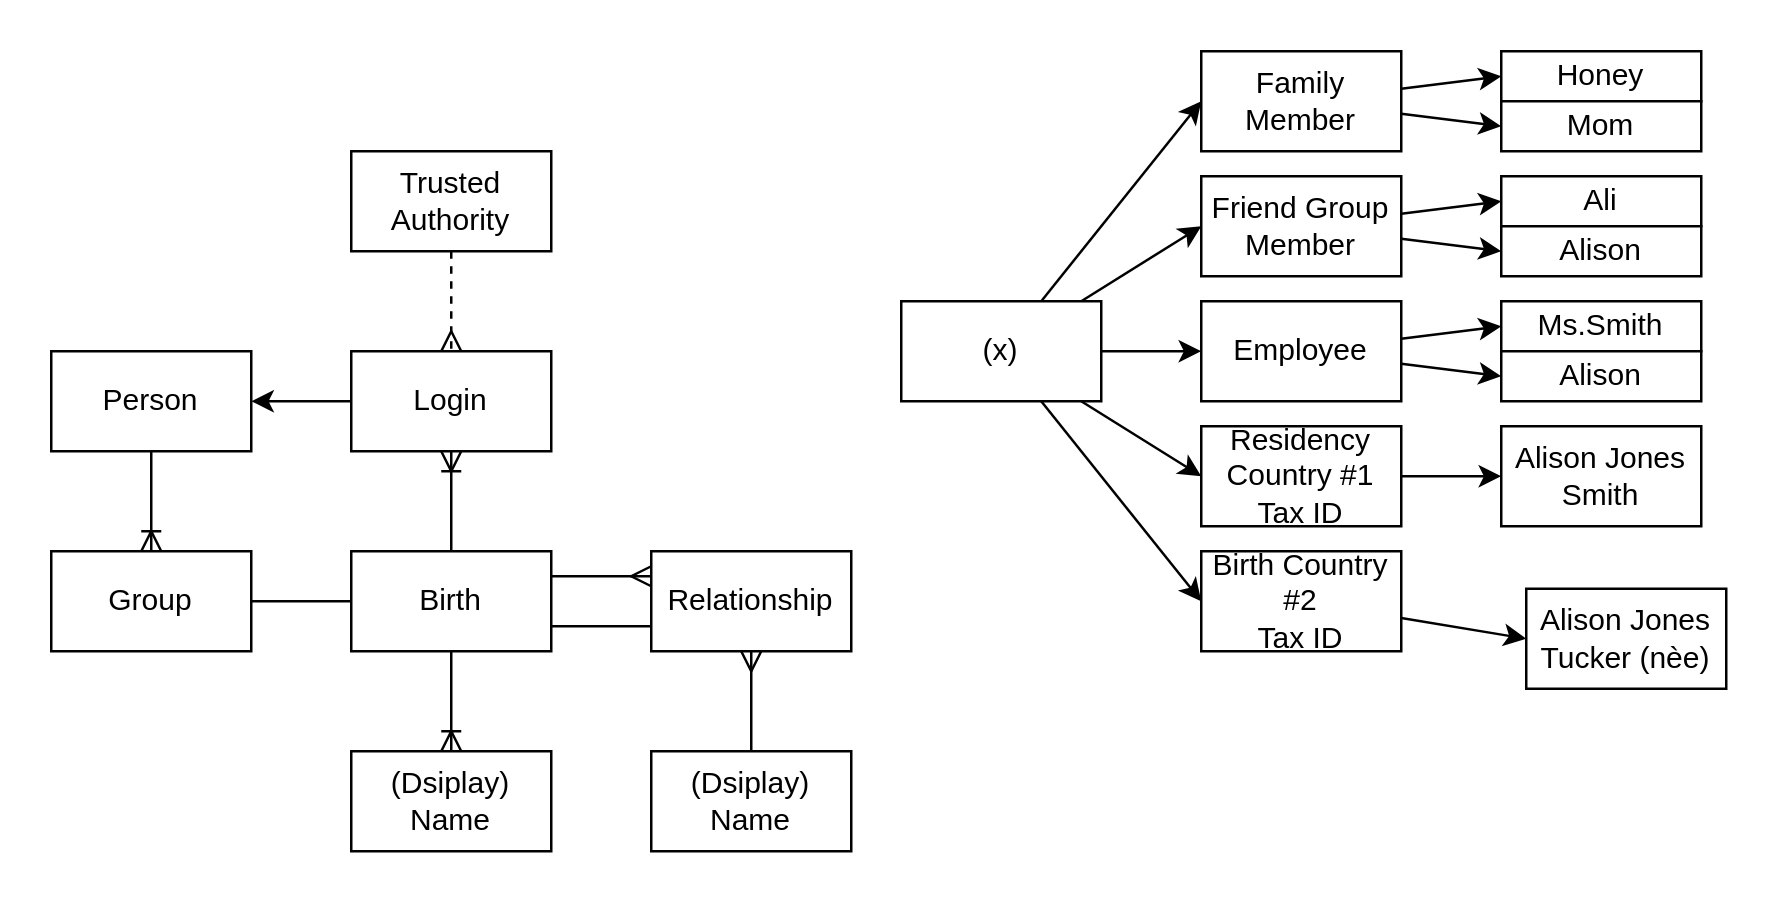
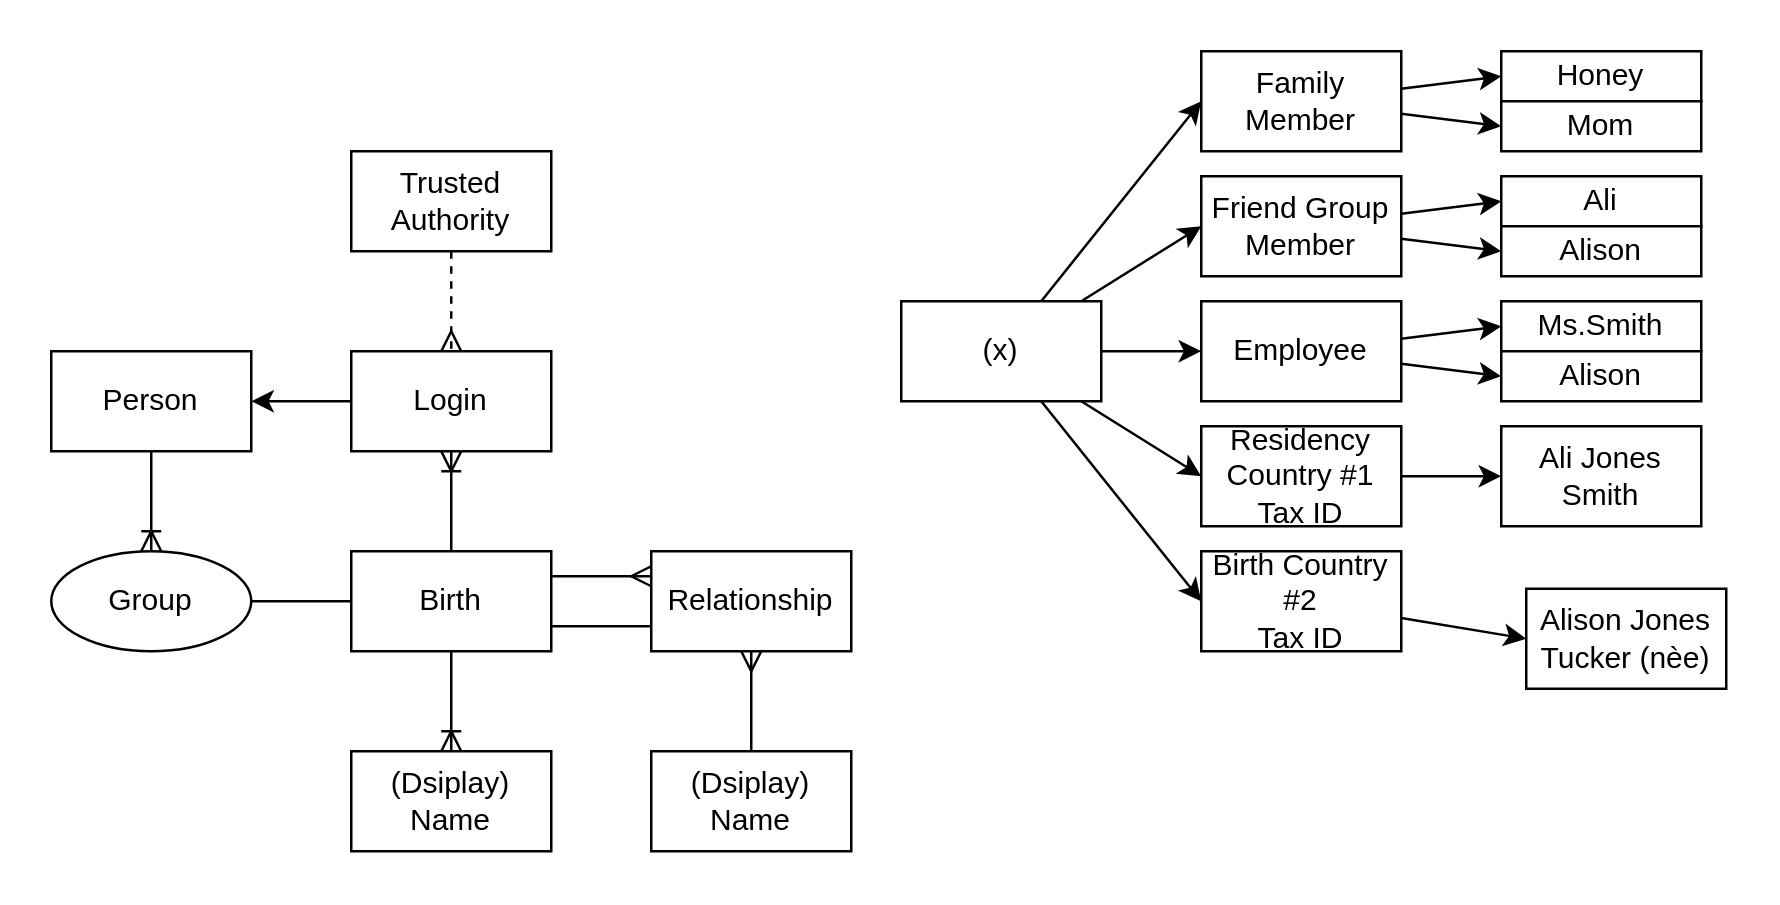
node "Alison Jones Smith": label "Alison Jones Smith" -> "Ali Jones Smith"
node "Group": shape rectangle -> ellipse
